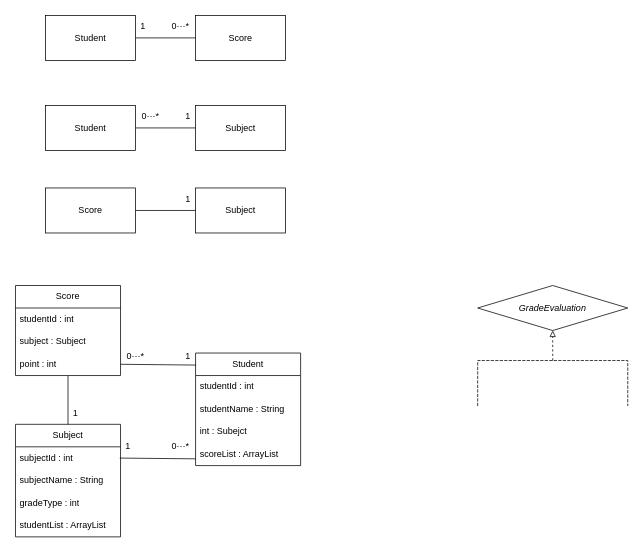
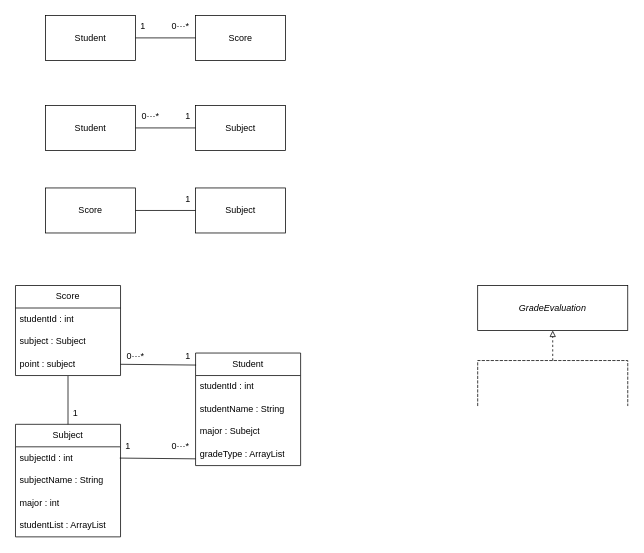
node "GradeEvaluation": shape diamond -> rectangle
node "point : int": label "point : int" -> "point : subject"
node "int : Subejct": label "int : Subejct" -> "major : Subejct"
node "scoreList : ArrayList": label "scoreList : ArrayList" -> "gradeType : ArrayList"
node "gradeType : int": label "gradeType : int" -> "major : int"
